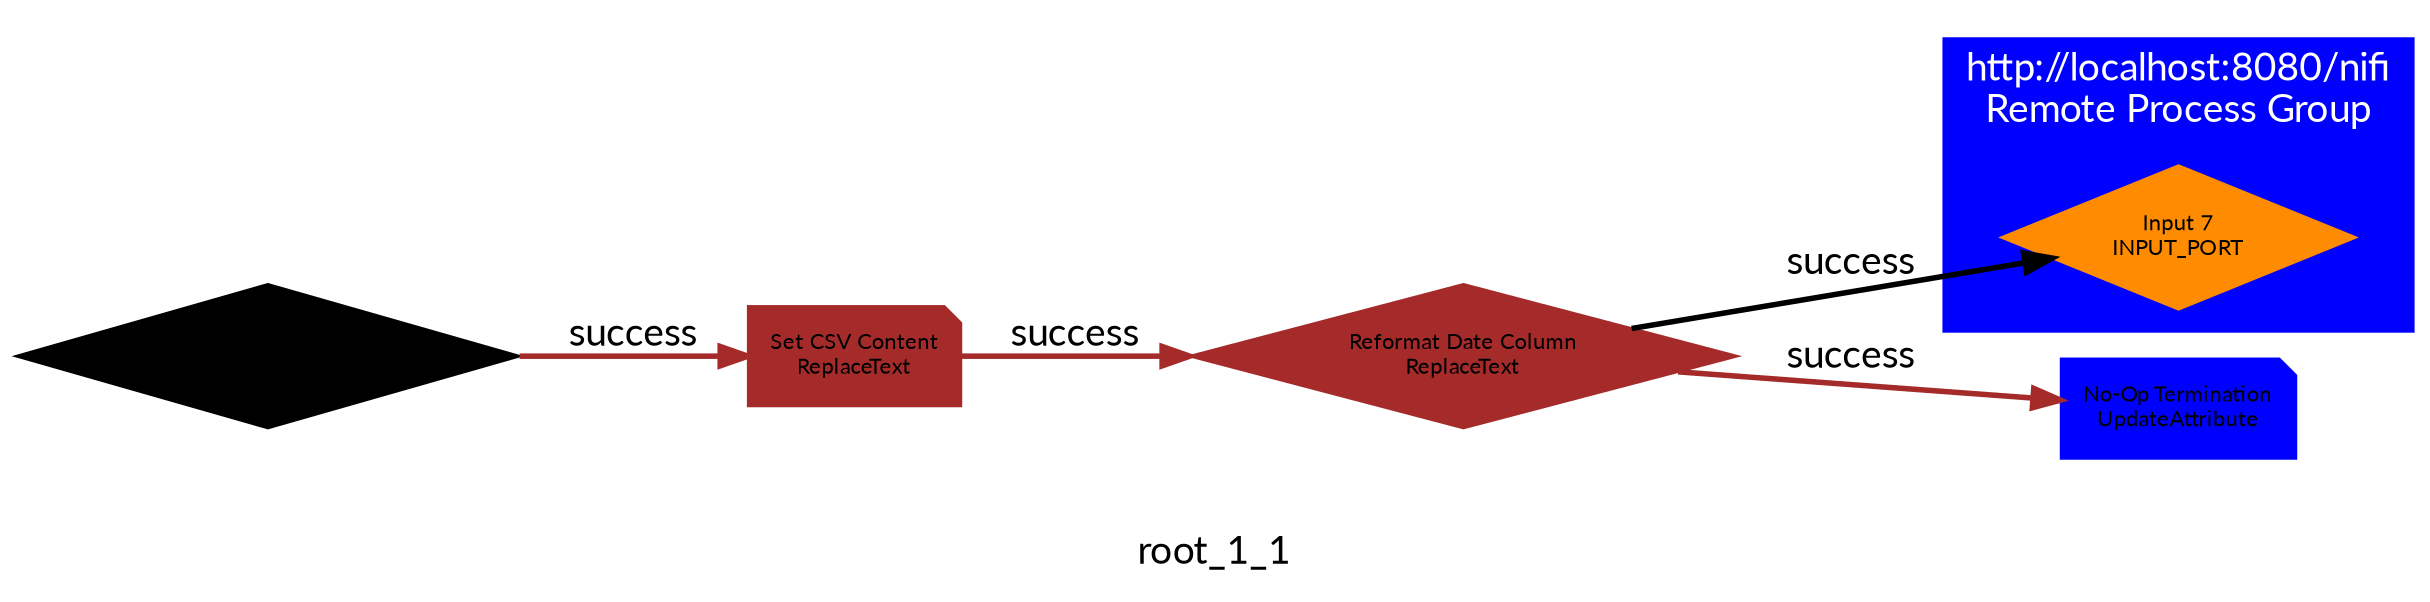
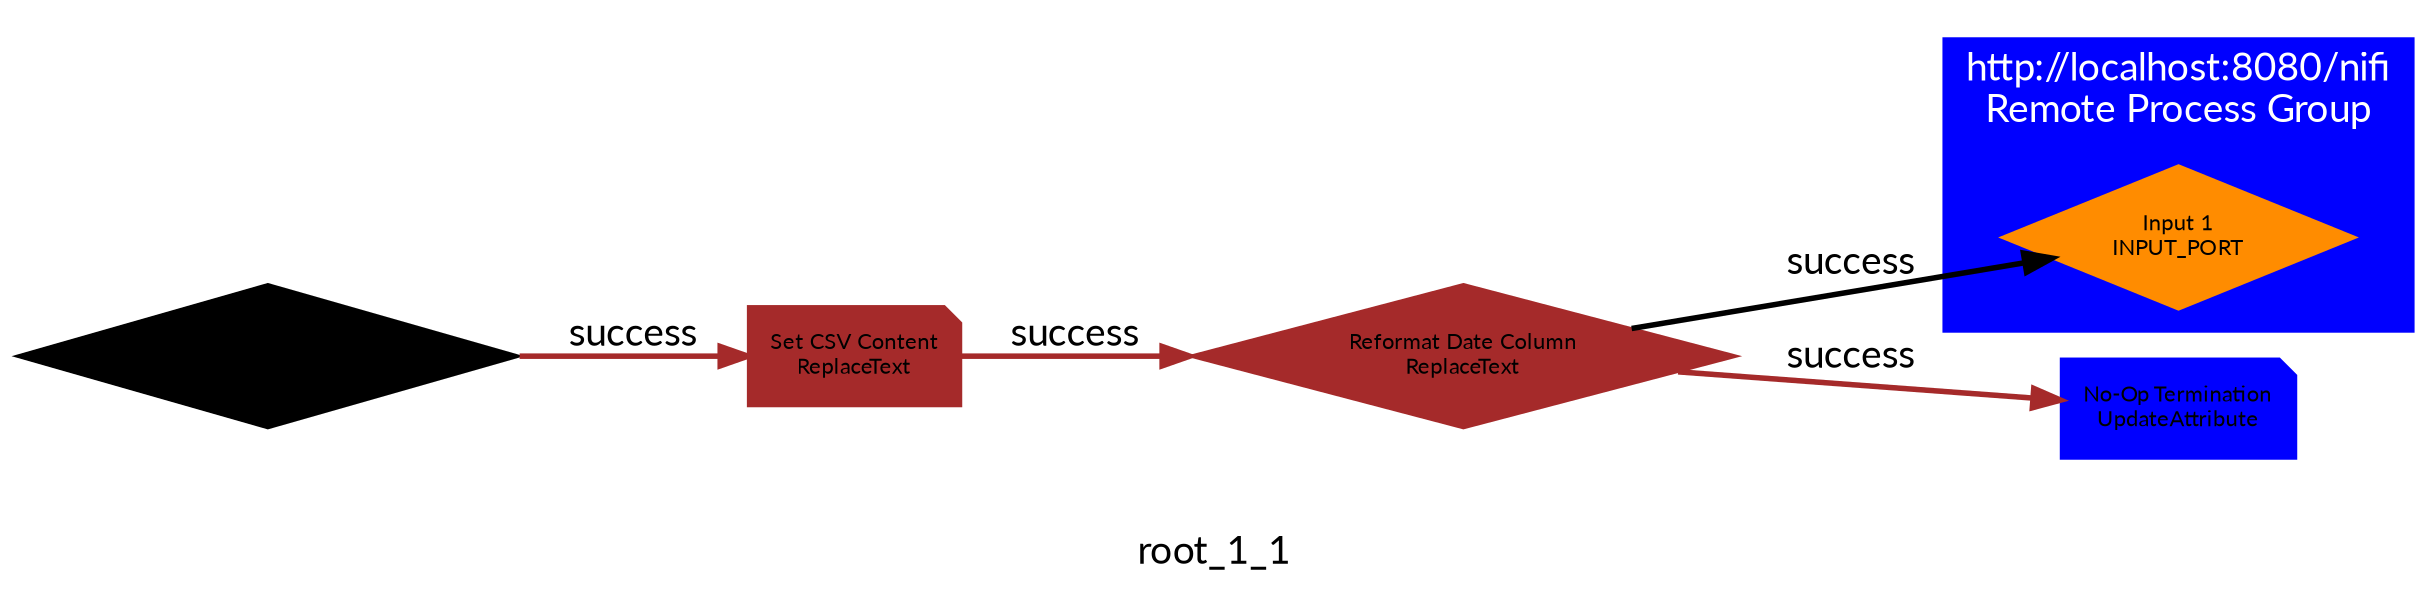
node "Input 7 INPUT_PORT": label "Input 7 INPUT_PORT" -> "Input 1 INPUT_PORT"
